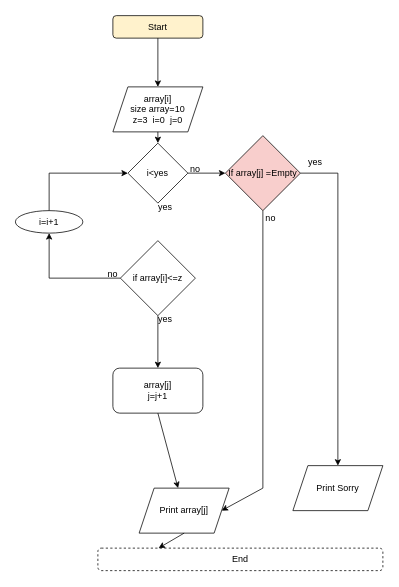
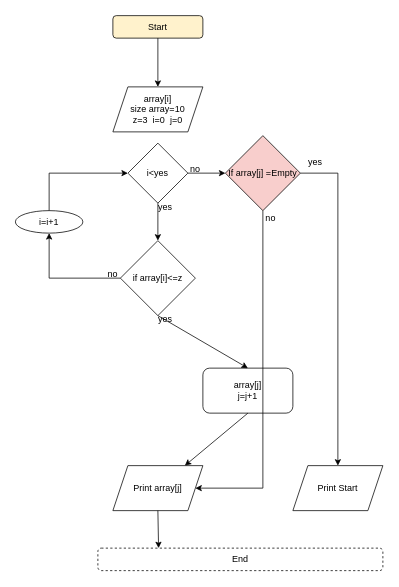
edge "array[i] size array=10 z=3 i=0 j=0" -> "i<yes": removed
edge "i<yes" -> "if array[i]<=z": added
node "array[j] j=j+1": moved (158, 390) -> (248, 390)
node "Print Sorry": label "Print Sorry" -> "Print Start"
node "Print array[j]": moved (184, 510) -> (158, 488)
